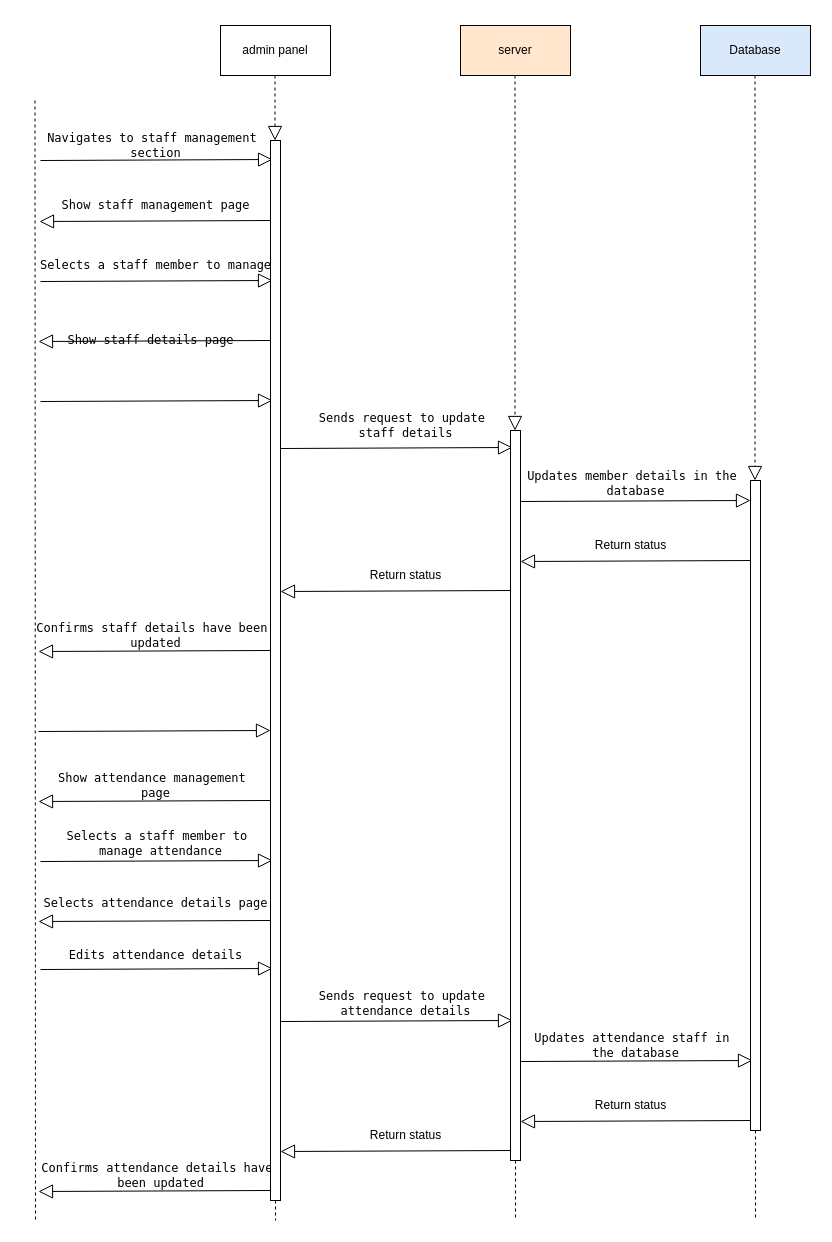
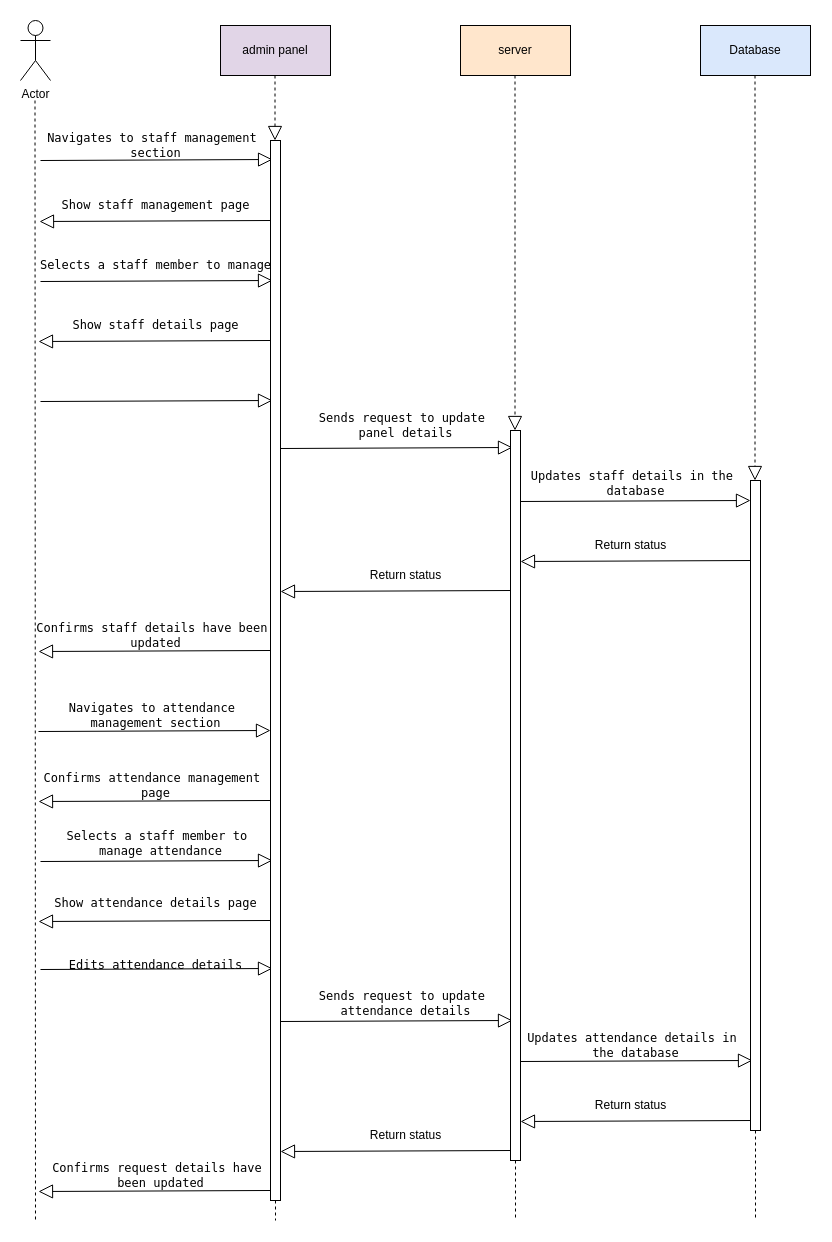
node "Actor": added
node "admin panel": fillcolor #ffffff -> #e1d5e7
node "Show staff details page": moved (151, 341) -> (156, 326)
node "Sends request to update staff details": label "Sends request to update staff details" -> "Sends request to update panel details"
node "Updates member details in the database": label "Updates member details in the database" -> "Updates staff details in the database"
node "Navigates to attendance management section": added
node "Show attendance management page": label "Show attendance management page" -> "Confirms attendance management page"
node "Selects attendance details page": label "Selects attendance details page" -> "Show attendance details page"
node "Edits attendance details": moved (156, 956) -> (156, 966)
node "Updates attendance staff in the database": label "Updates attendance staff in the database" -> "Updates attendance details in the database"
node "Confirms attendance details have been updated": label "Confirms attendance details have been updated" -> "Confirms request details have been updated"
